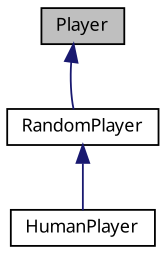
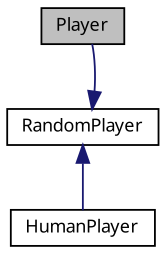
edge "RandomPlayer" -> "Player": reversed
